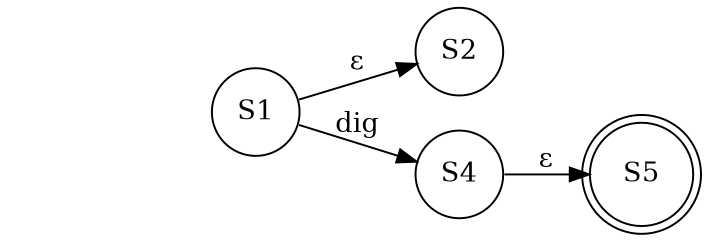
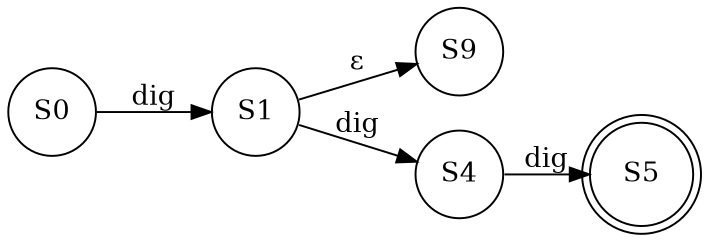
node "S2": label "S2" -> "S9"
node "S0": added
edge "S4" -> "S5": label "ε" -> "dig"
